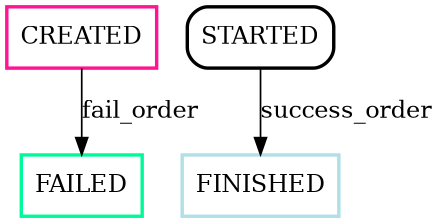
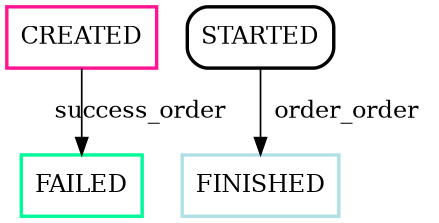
edge "CREATED" -> "FAILED": label "fail_order" -> "success_order"
edge "STARTED" -> "FINISHED": label "success_order" -> "order_order"
